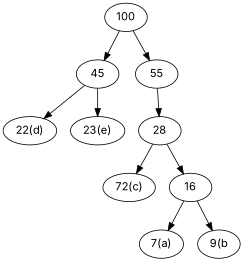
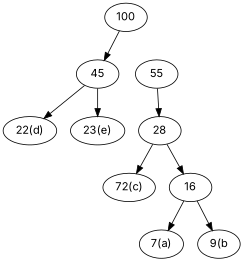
edge "100" -> "55": removed
